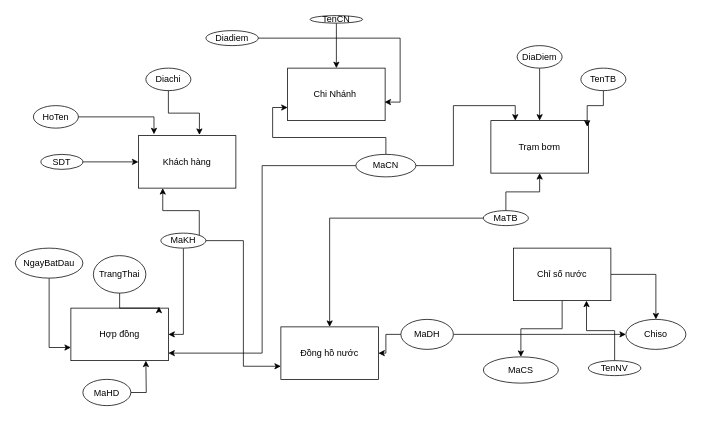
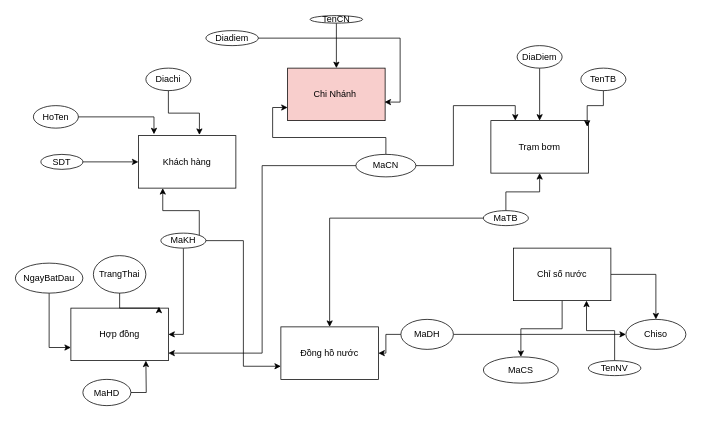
node "Chi Nhánh": fillcolor #ffffff -> #f8cecc
node "NgayBatDau": moved (49, 263) -> (49, 278)
